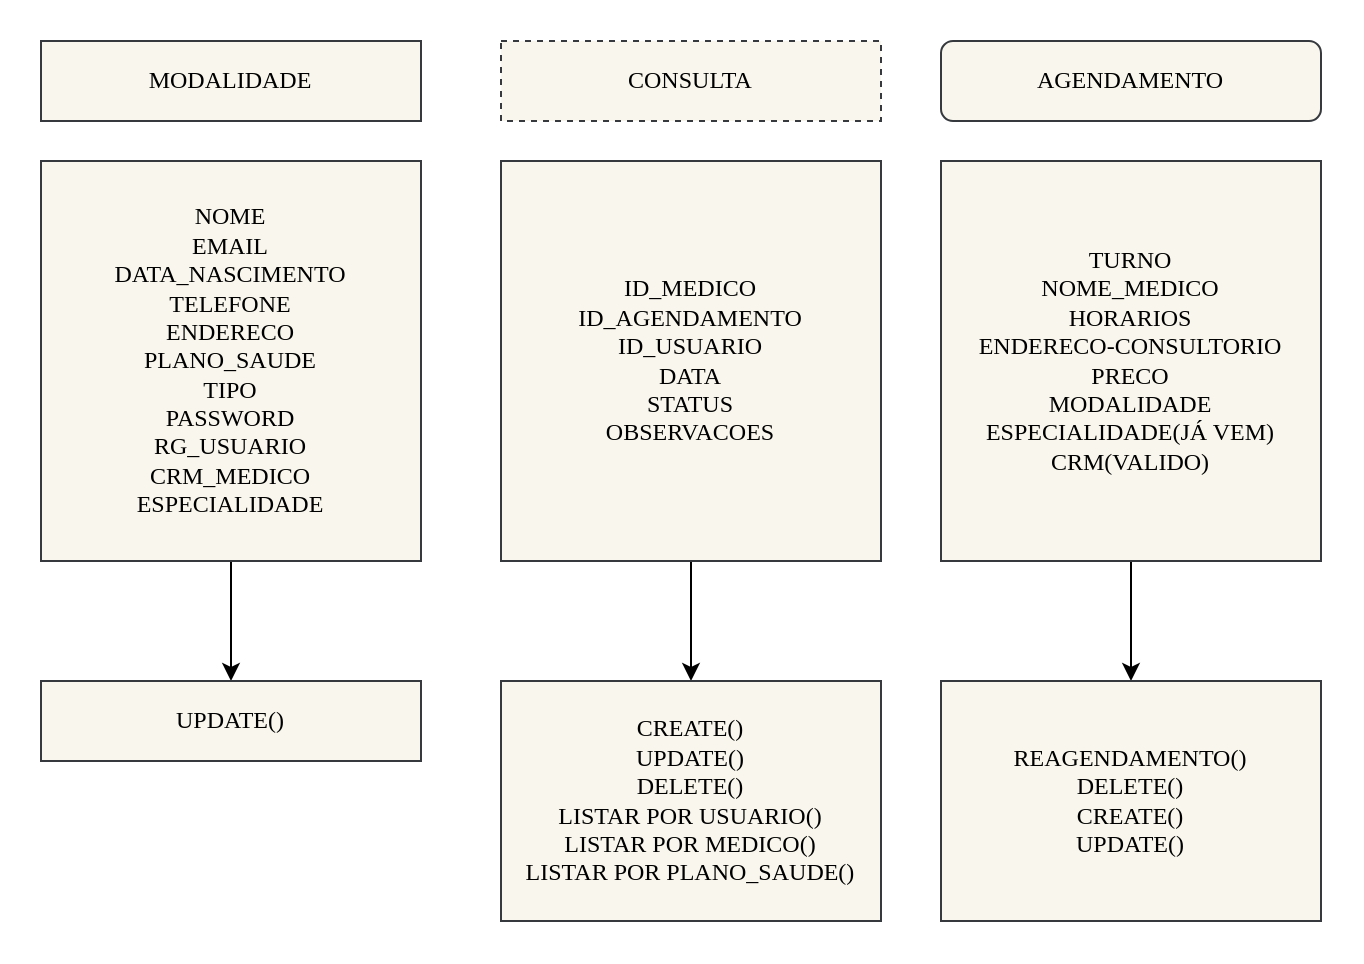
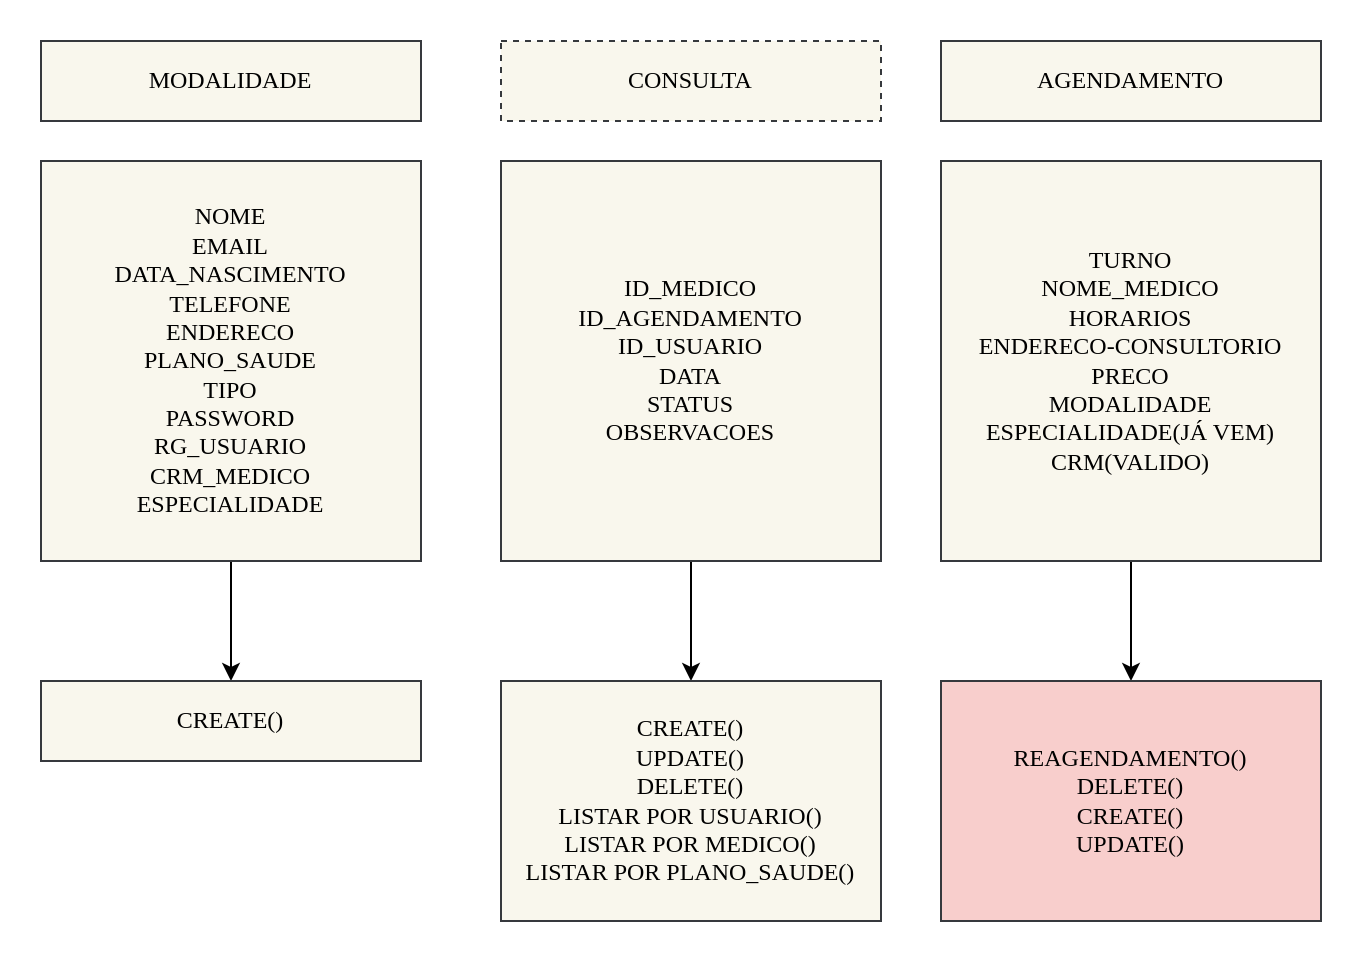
node "AGENDAMENTO": shape rounded rectangle -> rectangle
node "UPDATE()": label "UPDATE()" -> "CREATE()"
node "REAGENDAMENTO() DELETE() CREATE() UPDATE()": fillcolor #f9f7ed -> #f8cecc
